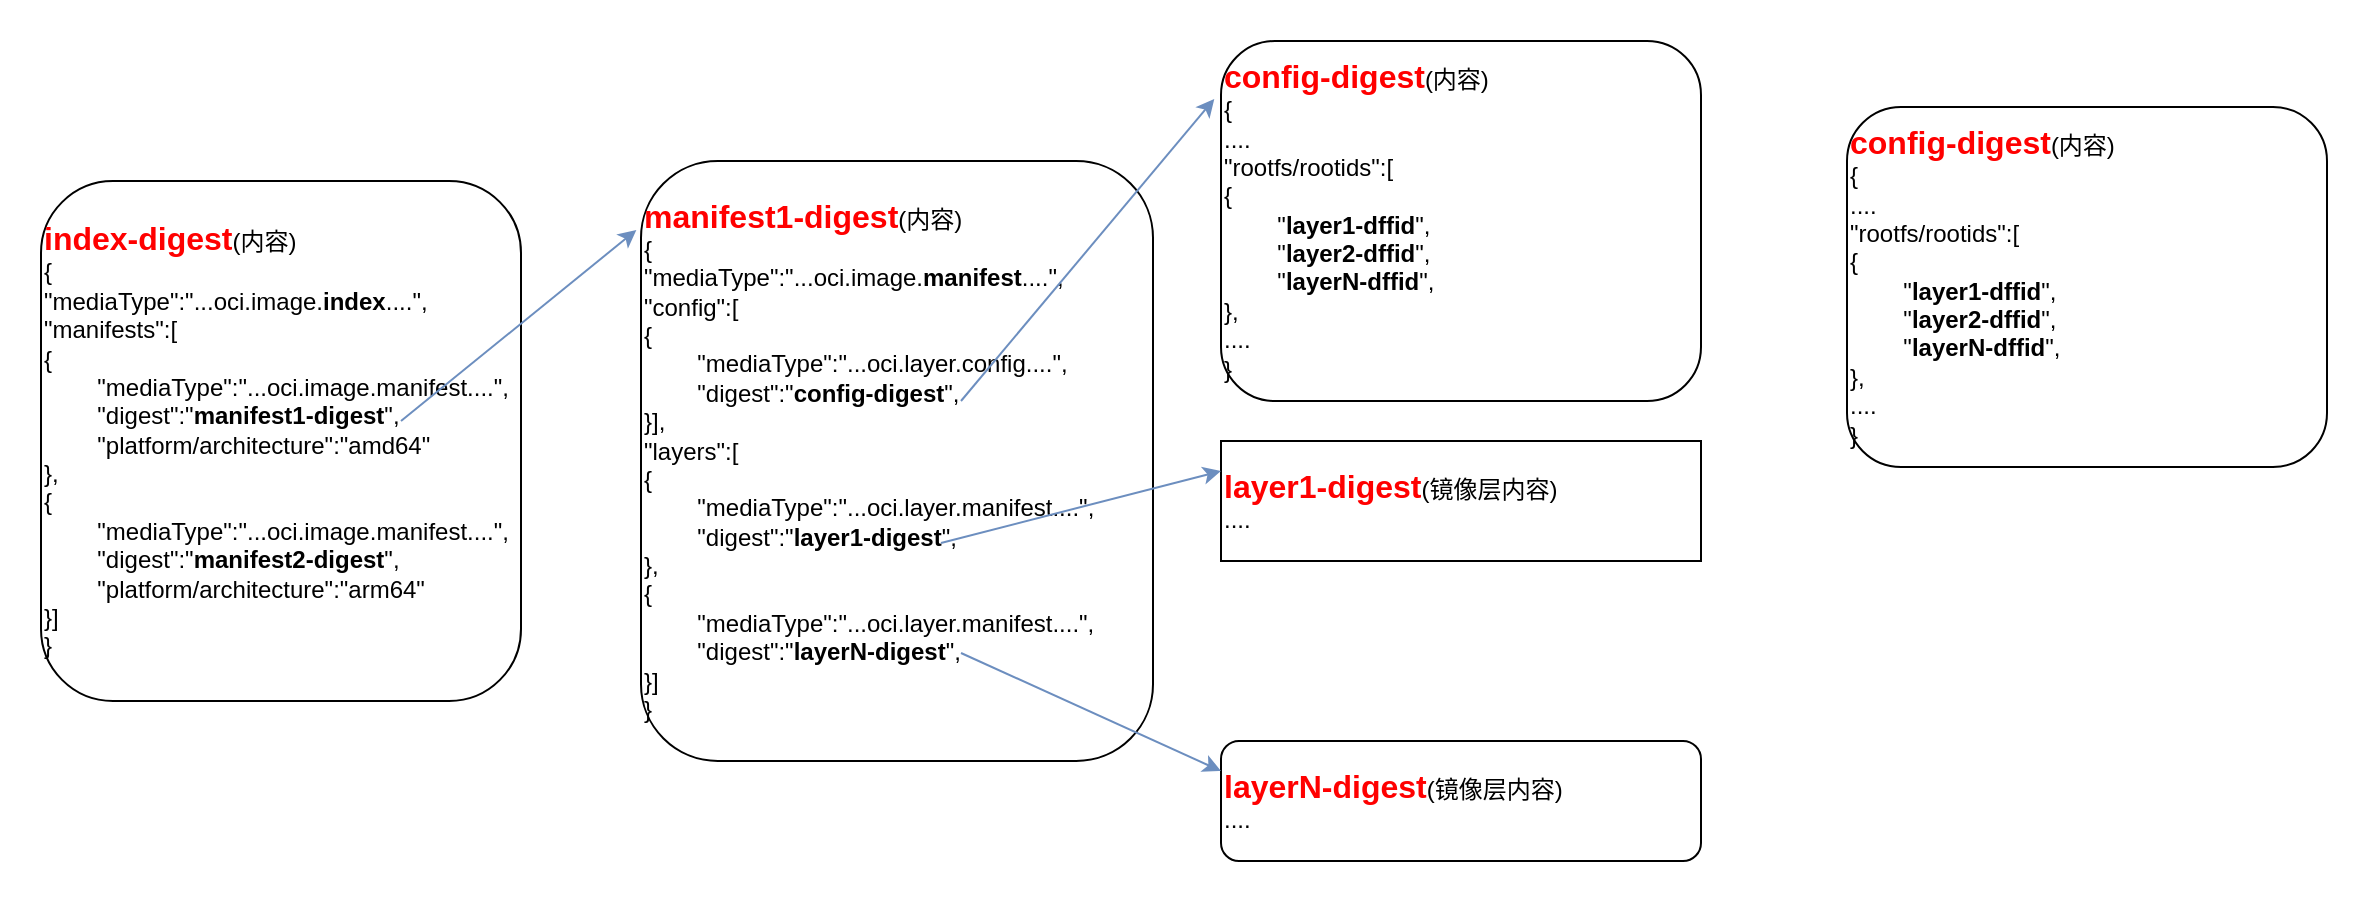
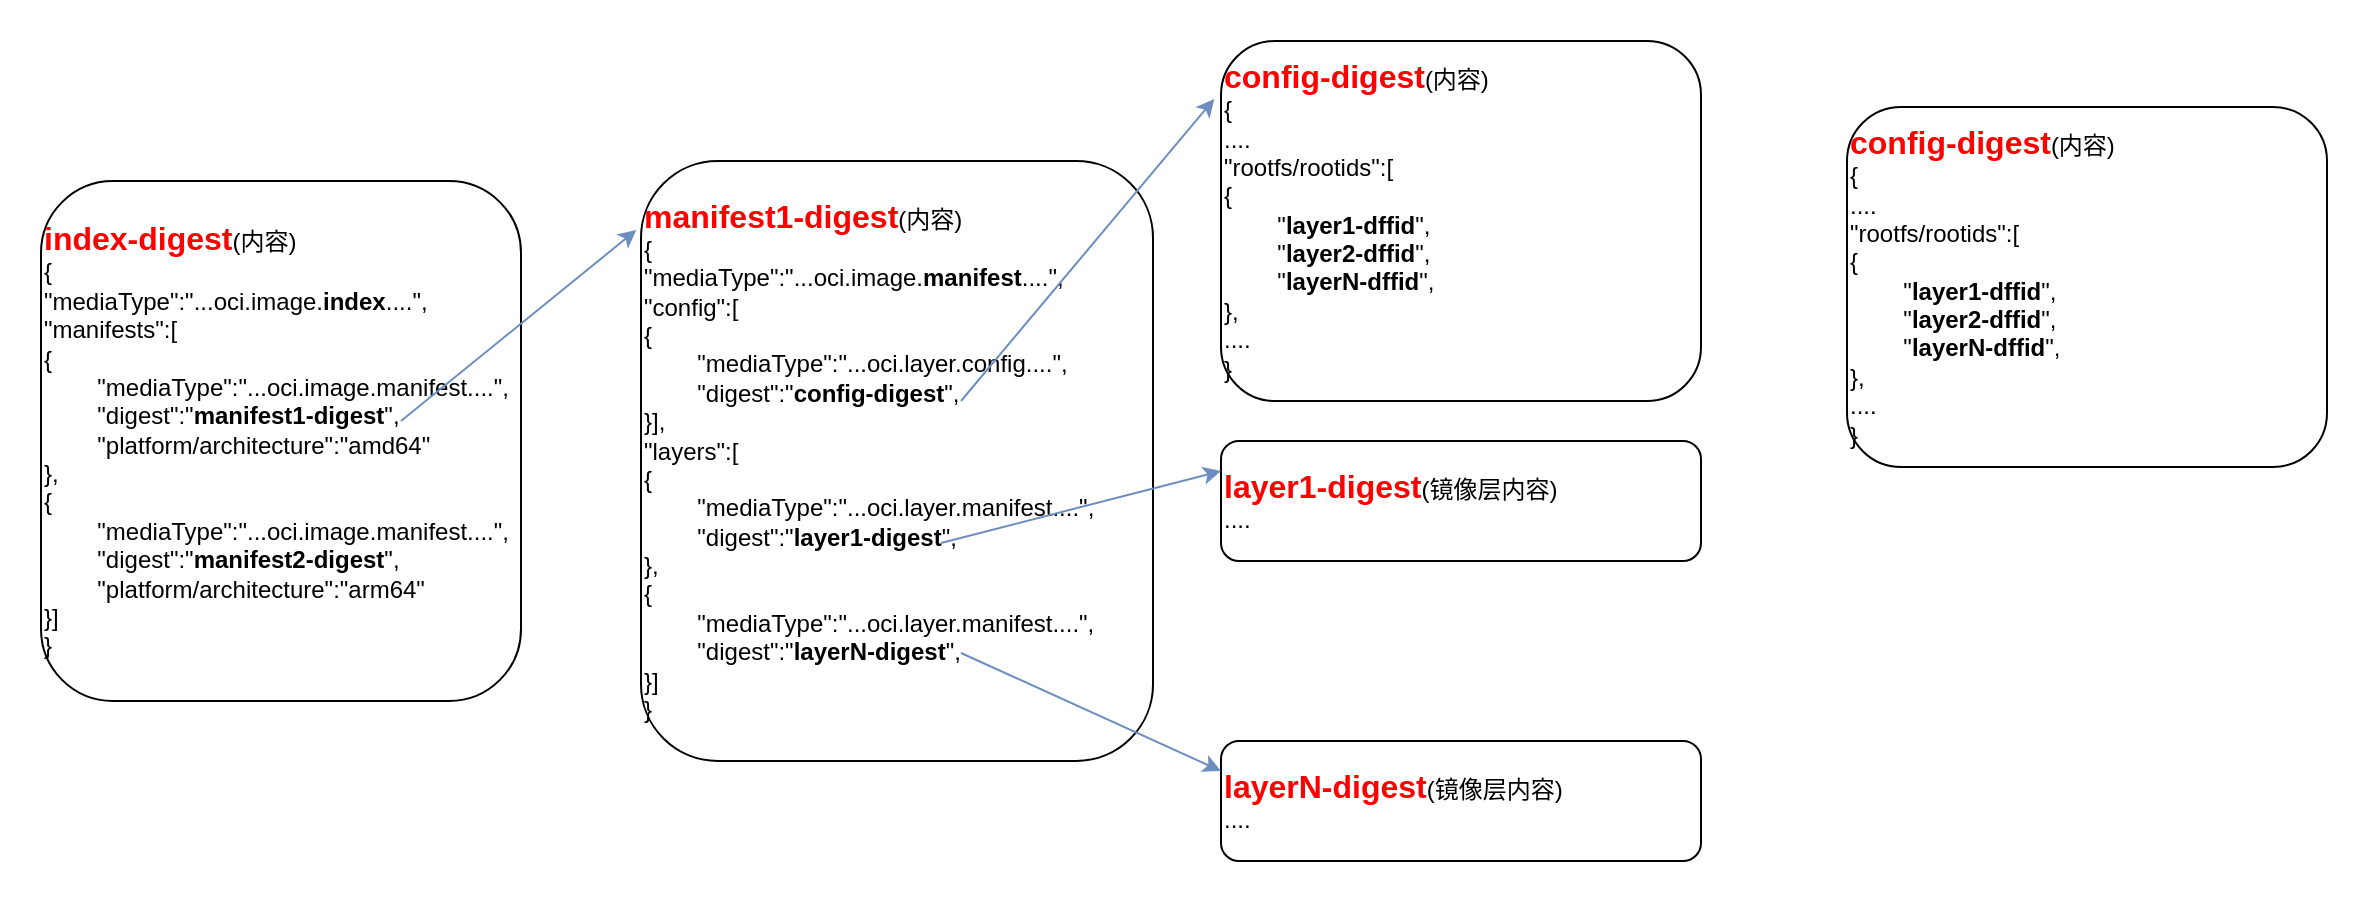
node "layer1-digest(镜像层内容) ....": shape rectangle -> rounded rectangle
